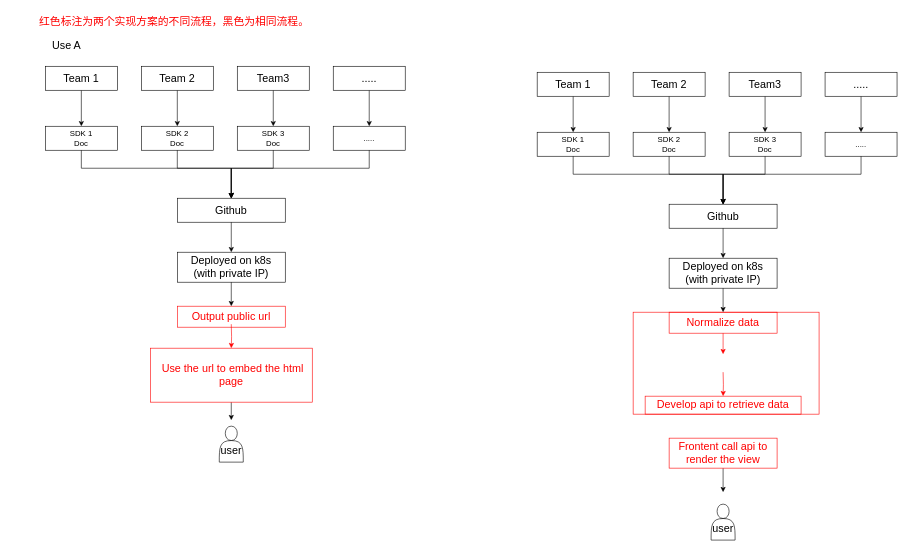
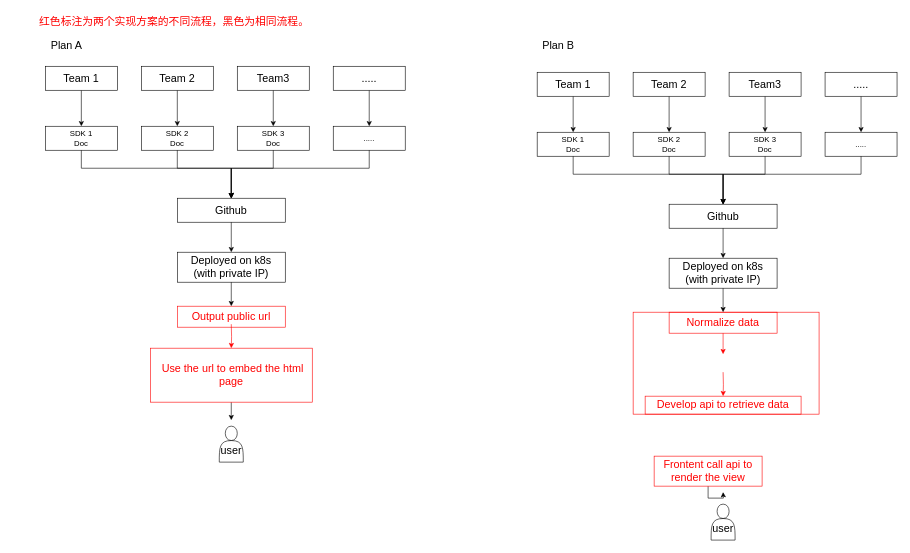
node "Use A": label "Use A" -> "Plan A"
node "Plan B": added
node "Frontent call api torender the view": moved (723, 453) -> (708, 471)
